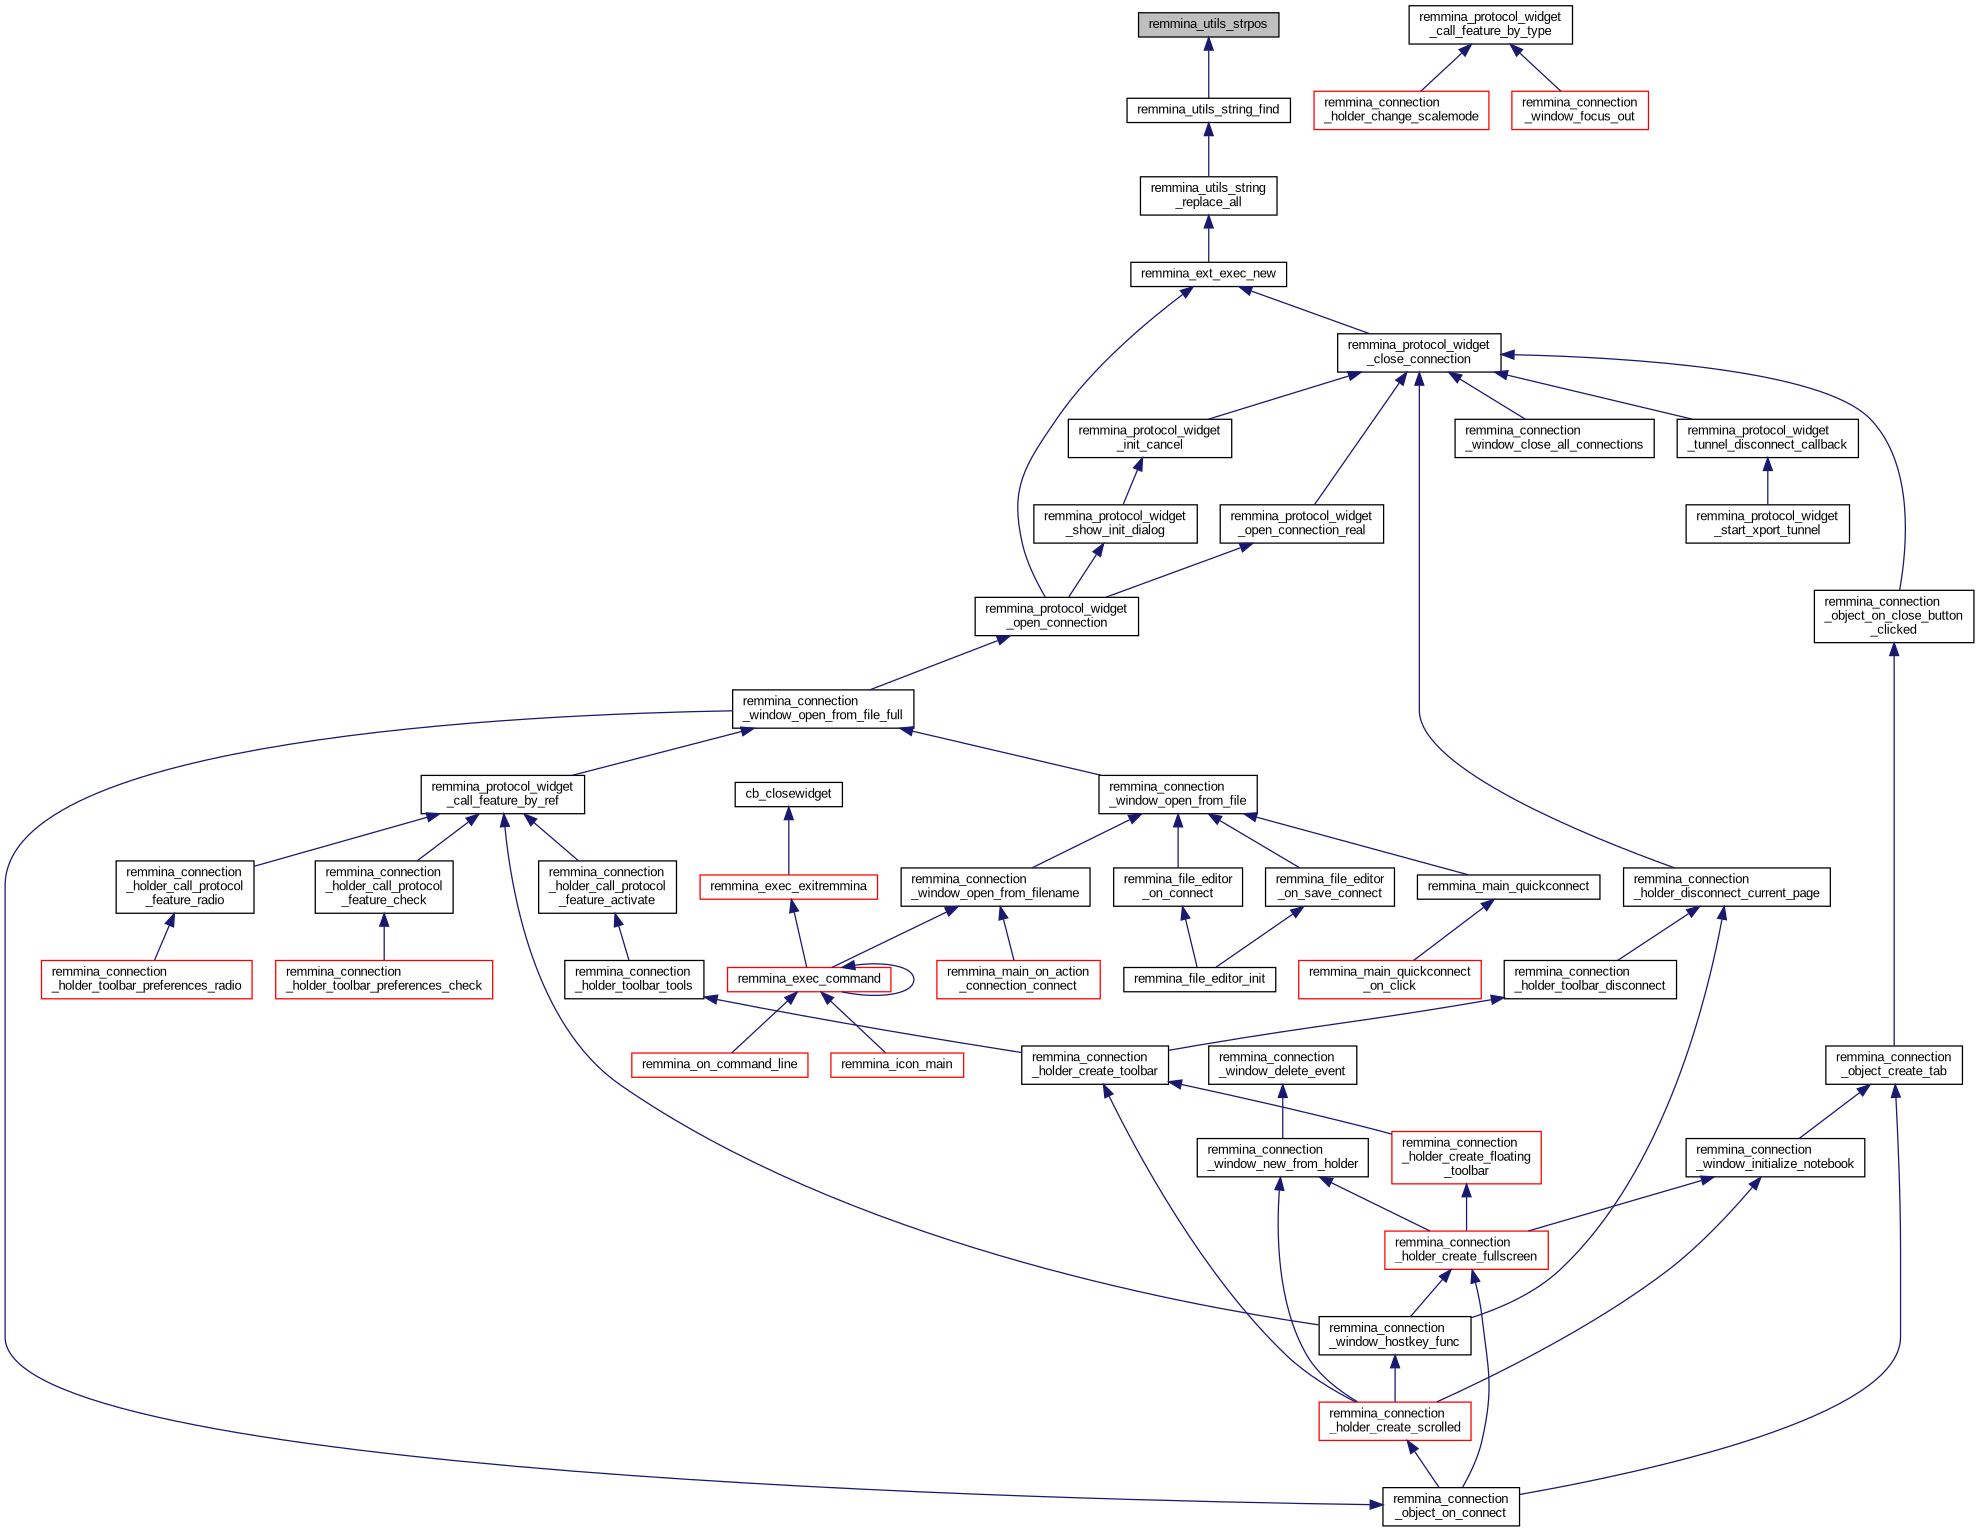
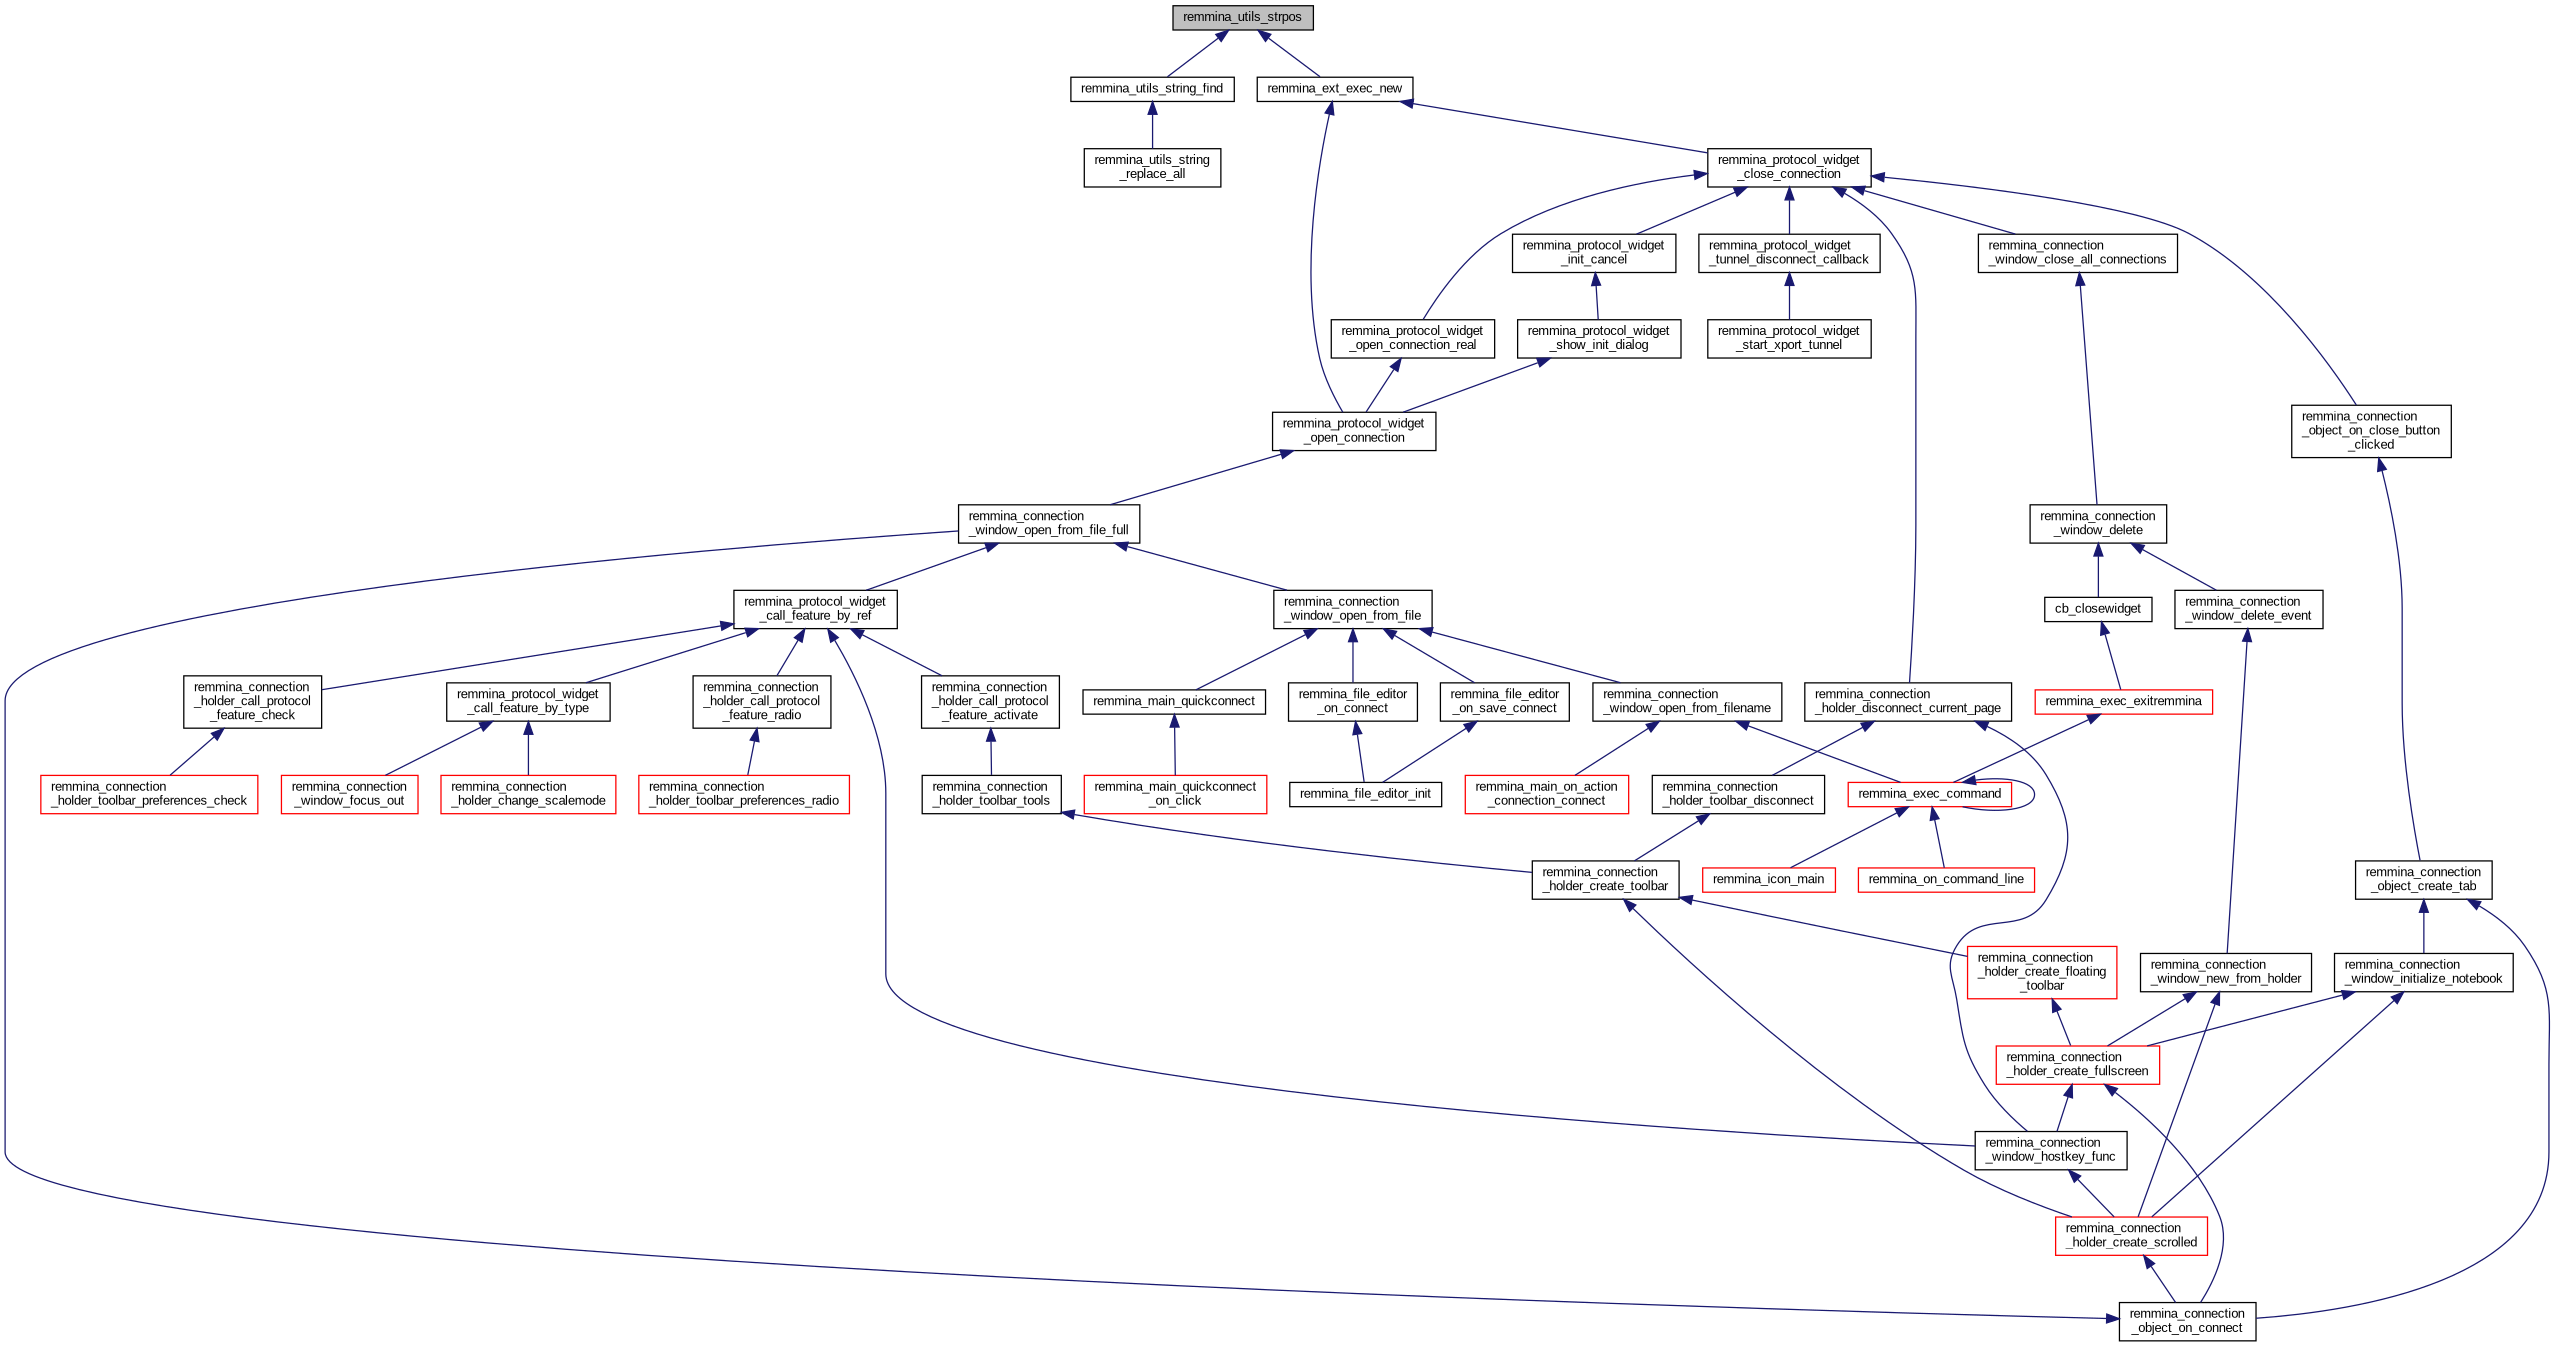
edge "remmina_ext_exec_new" -> "remmina_utils_string _replace_all": now "remmina_ext_exec_new" -> "remmina_utils_strpos"
node "remmina_connection _window_delete": added
edge "remmina_protocol_widget _call_feature_by_type" -> "remmina_protocol_widget _call_feature_by_ref": added
